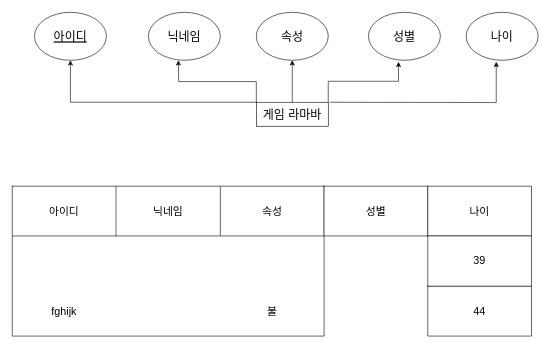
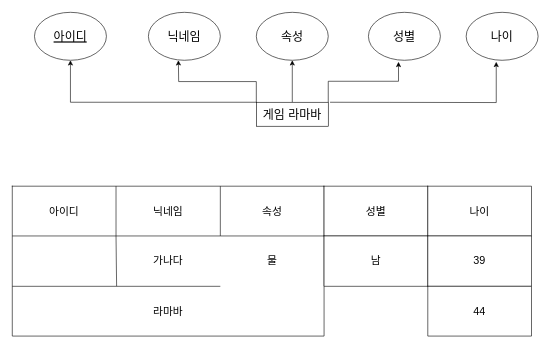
node "가나다": added
node "물": added
node "남": added
node "fghijk": removed
node "라마바": added
node "불": removed
